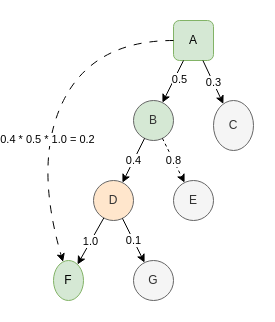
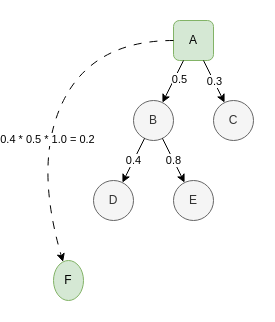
node "B": fillcolor #d5e8d4 -> #f5f5f5
node "C": size 40x50 -> 40x40
edge "B" -> "E": style dashed -> solid
node "D": fillcolor #ffe6cc -> #f5f5f5
edge "D" -> "G": removed, label "0.1"
edge "D" -> "F": removed, label "1.0"
node "G": removed
